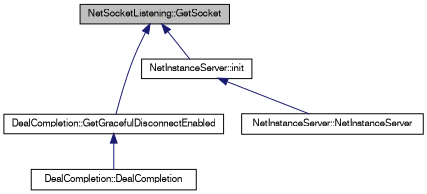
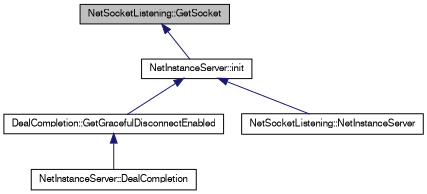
edge "DealCompletion::GetGracefulDisconnectEnabled" -> "NetSocketListening::GetSocket": now "DealCompletion::GetGracefulDisconnectEnabled" -> "NetInstanceServer::init"
node "NetInstanceServer::NetInstanceServer": label "NetInstanceServer::NetInstanceServer" -> "NetSocketListening::NetInstanceServer"
node "DealCompletion::DealCompletion": label "DealCompletion::DealCompletion" -> "NetInstanceServer::DealCompletion"
